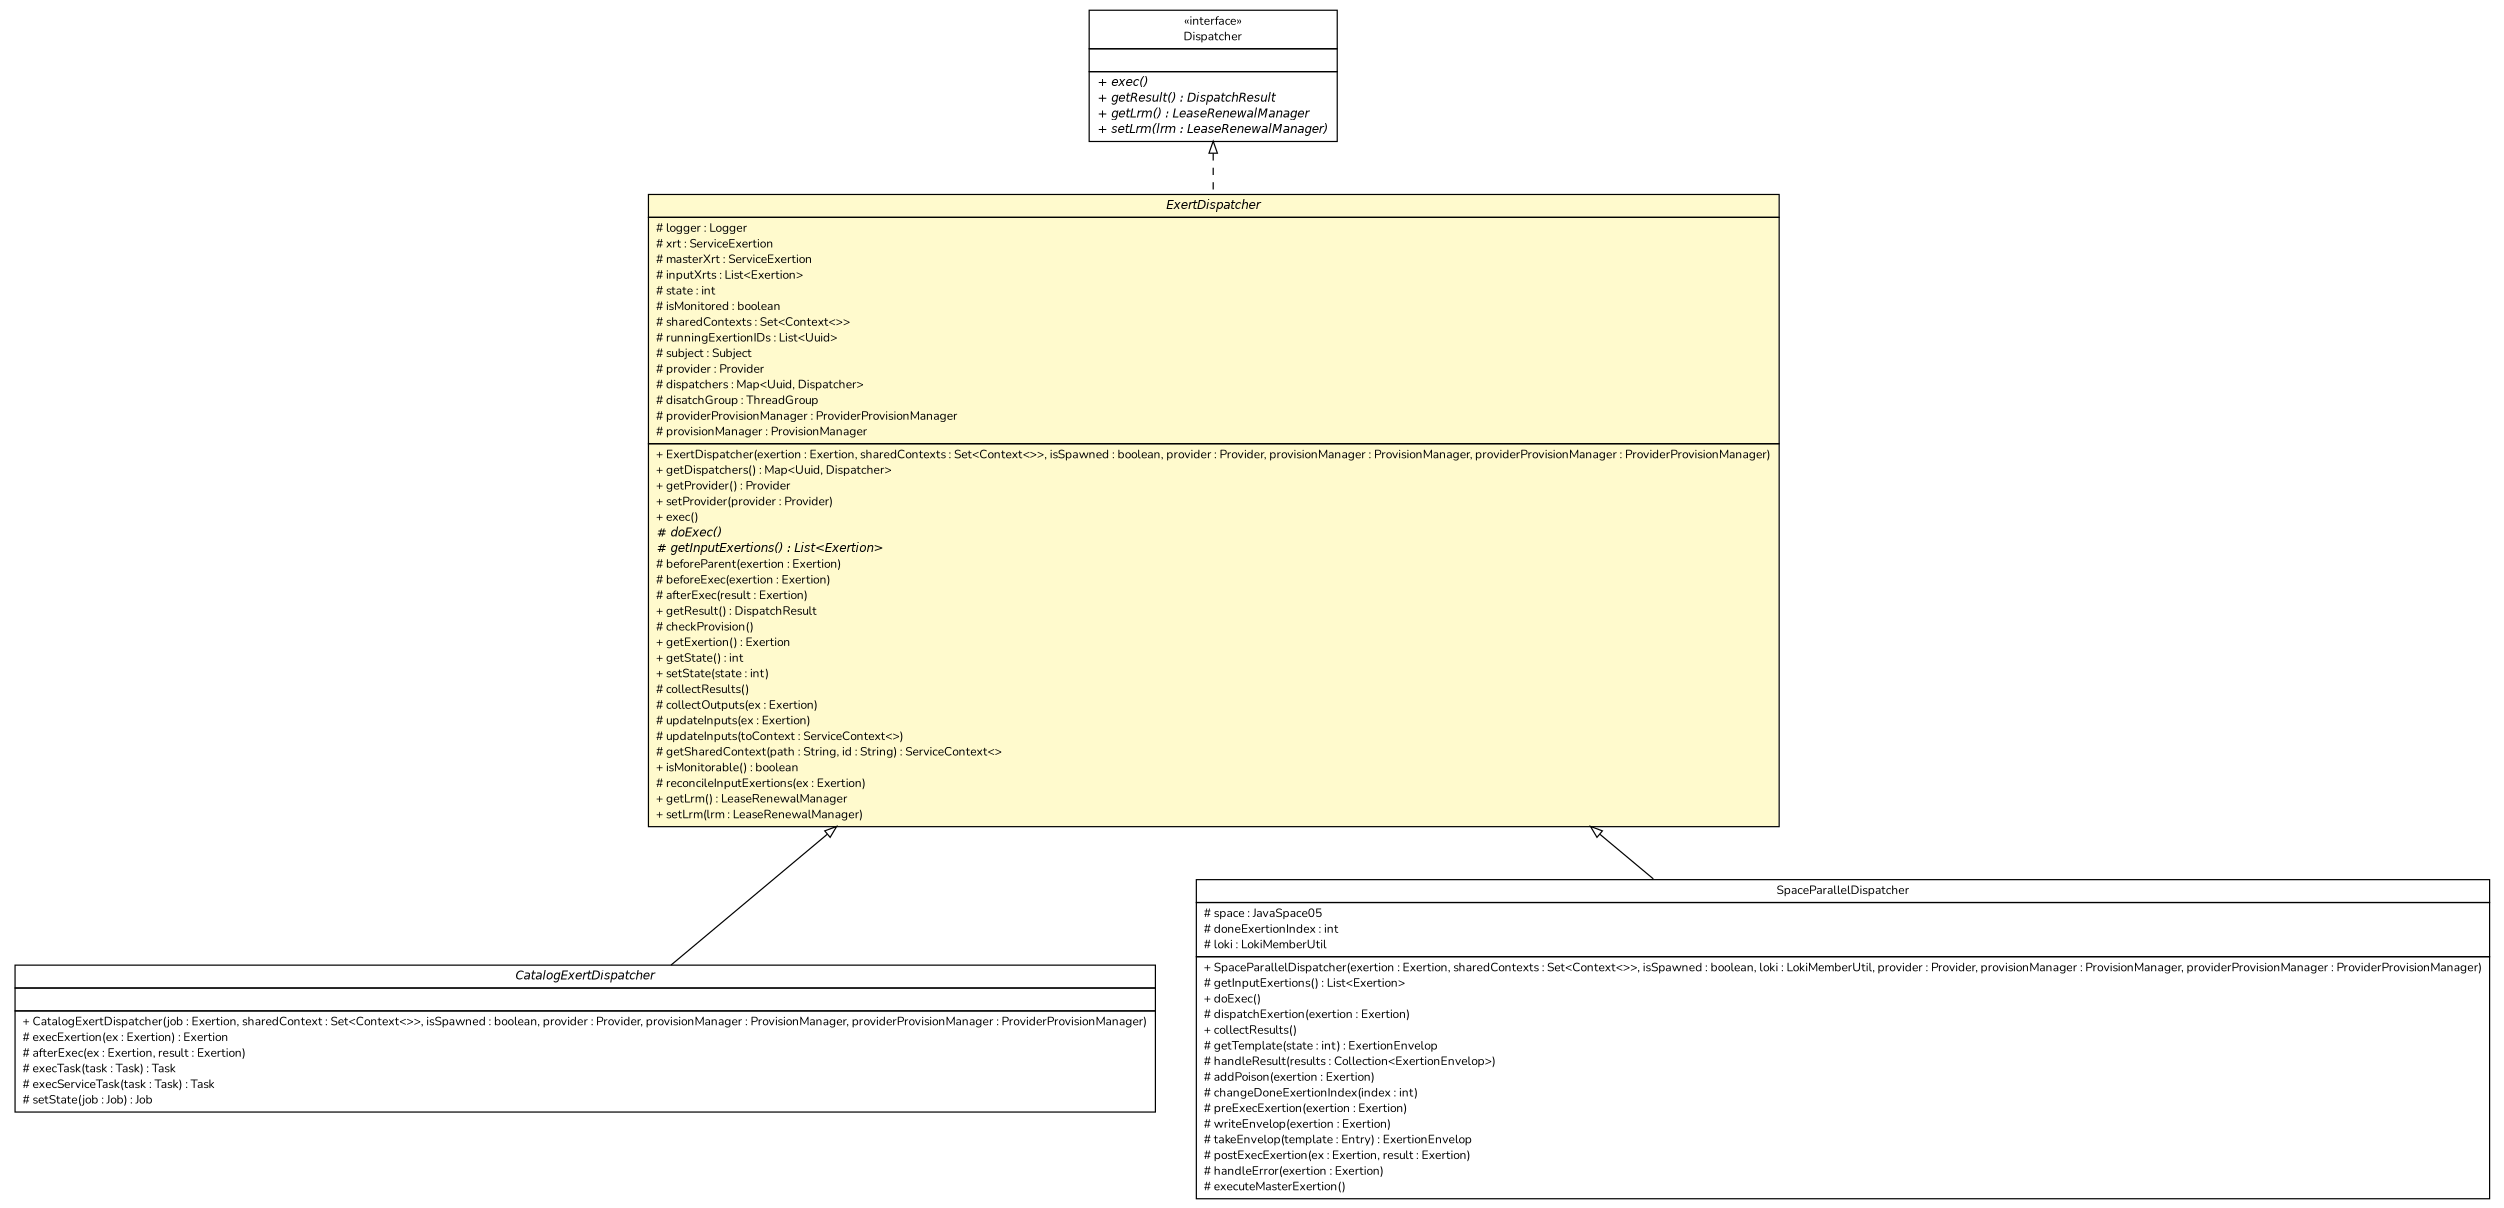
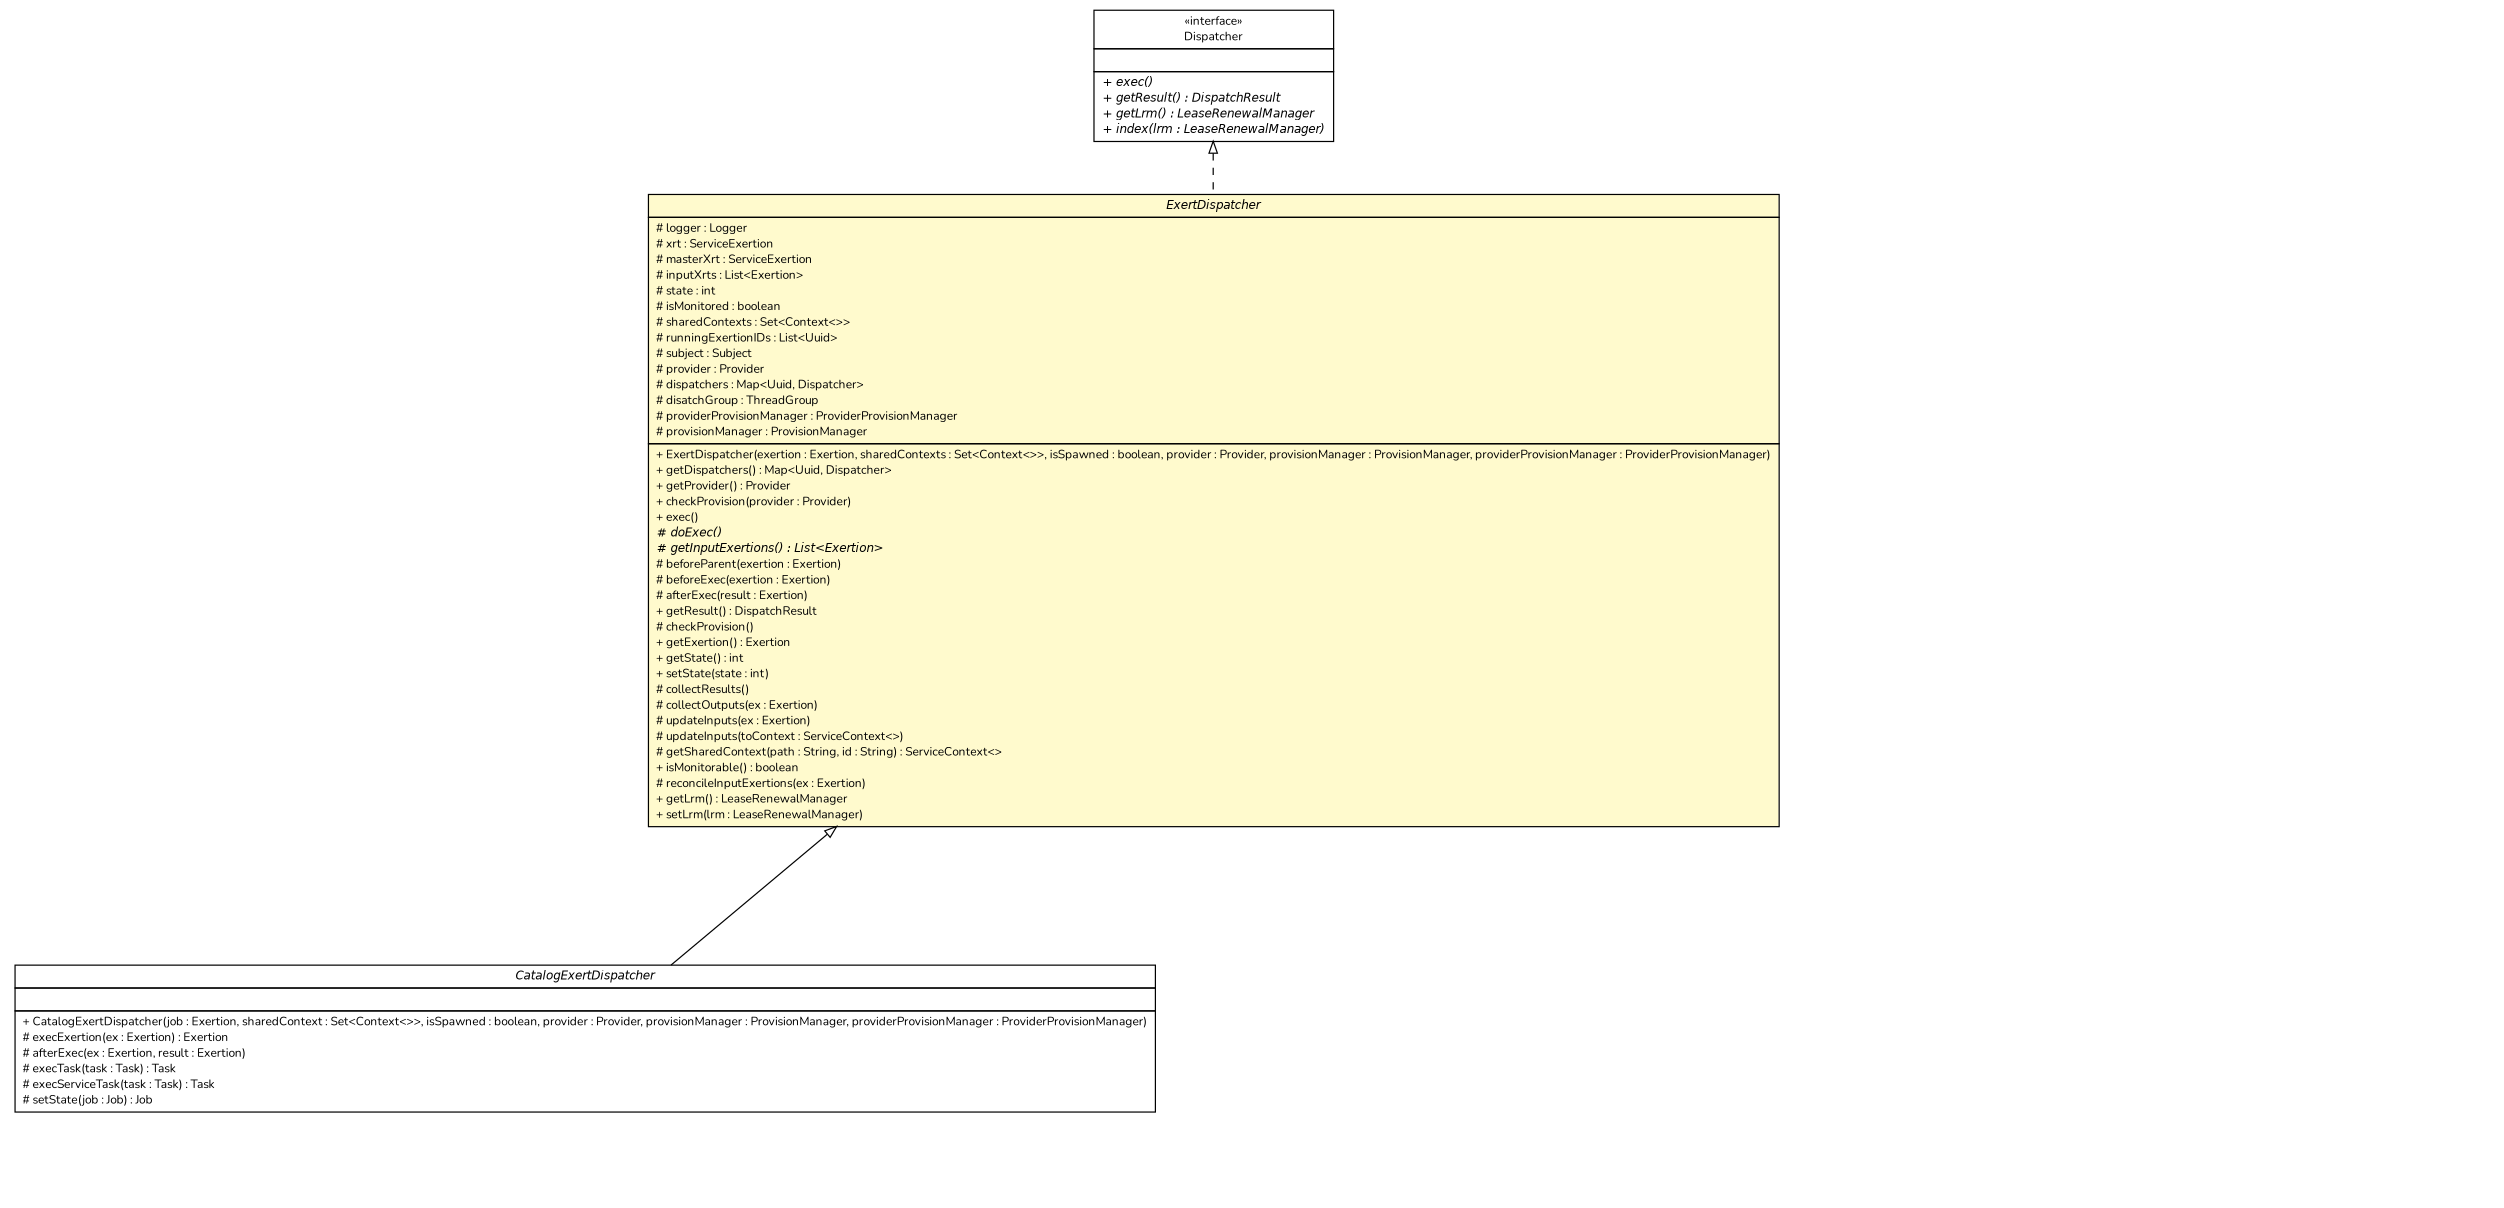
node "Dispatcher": text "+ setLrm(lrm : LeaseRenewalManager)" -> "+ index(lrm : LeaseRenewalManager)"
node "ExertDispatcher": text "+ setProvider(provider : Provider)" -> "+ checkProvision(provider : Provider)"
node "SpaceParallelDispatcher": removed
